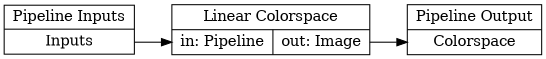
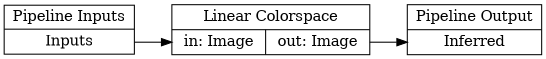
node "Linear Colorspace": text "in: Pipeline" -> "in: Image"
node "Pipeline Output": text "Colorspace" -> "Inferred"
